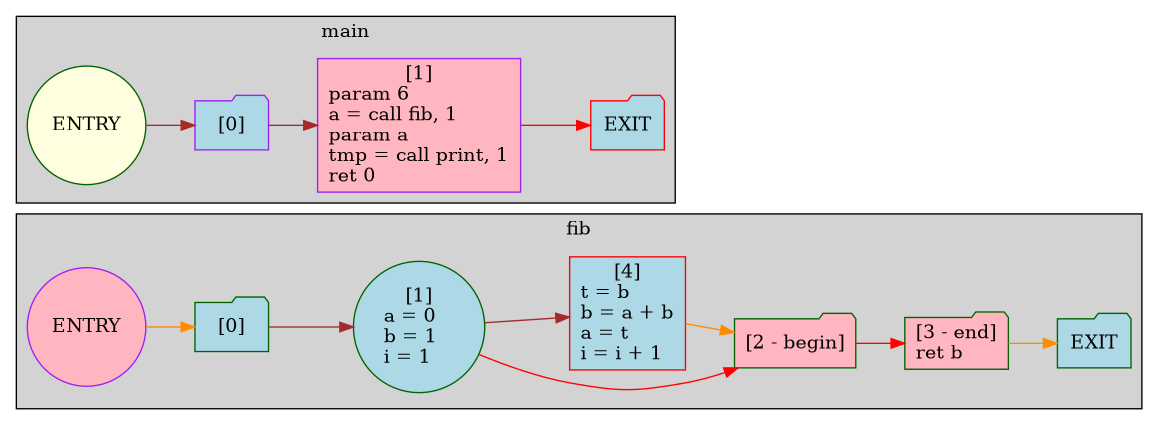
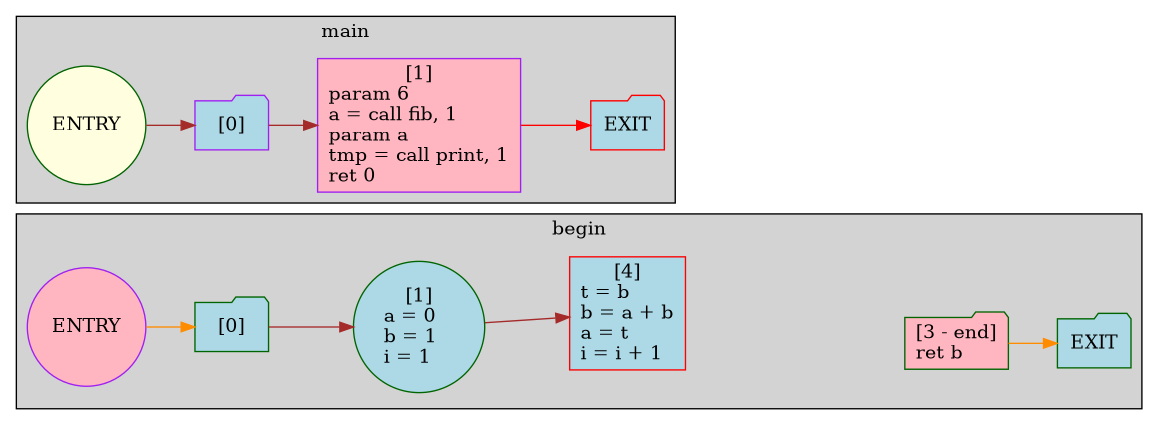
cluster "fib": label "fib" -> "begin"
node "[2 - begin]": removed
